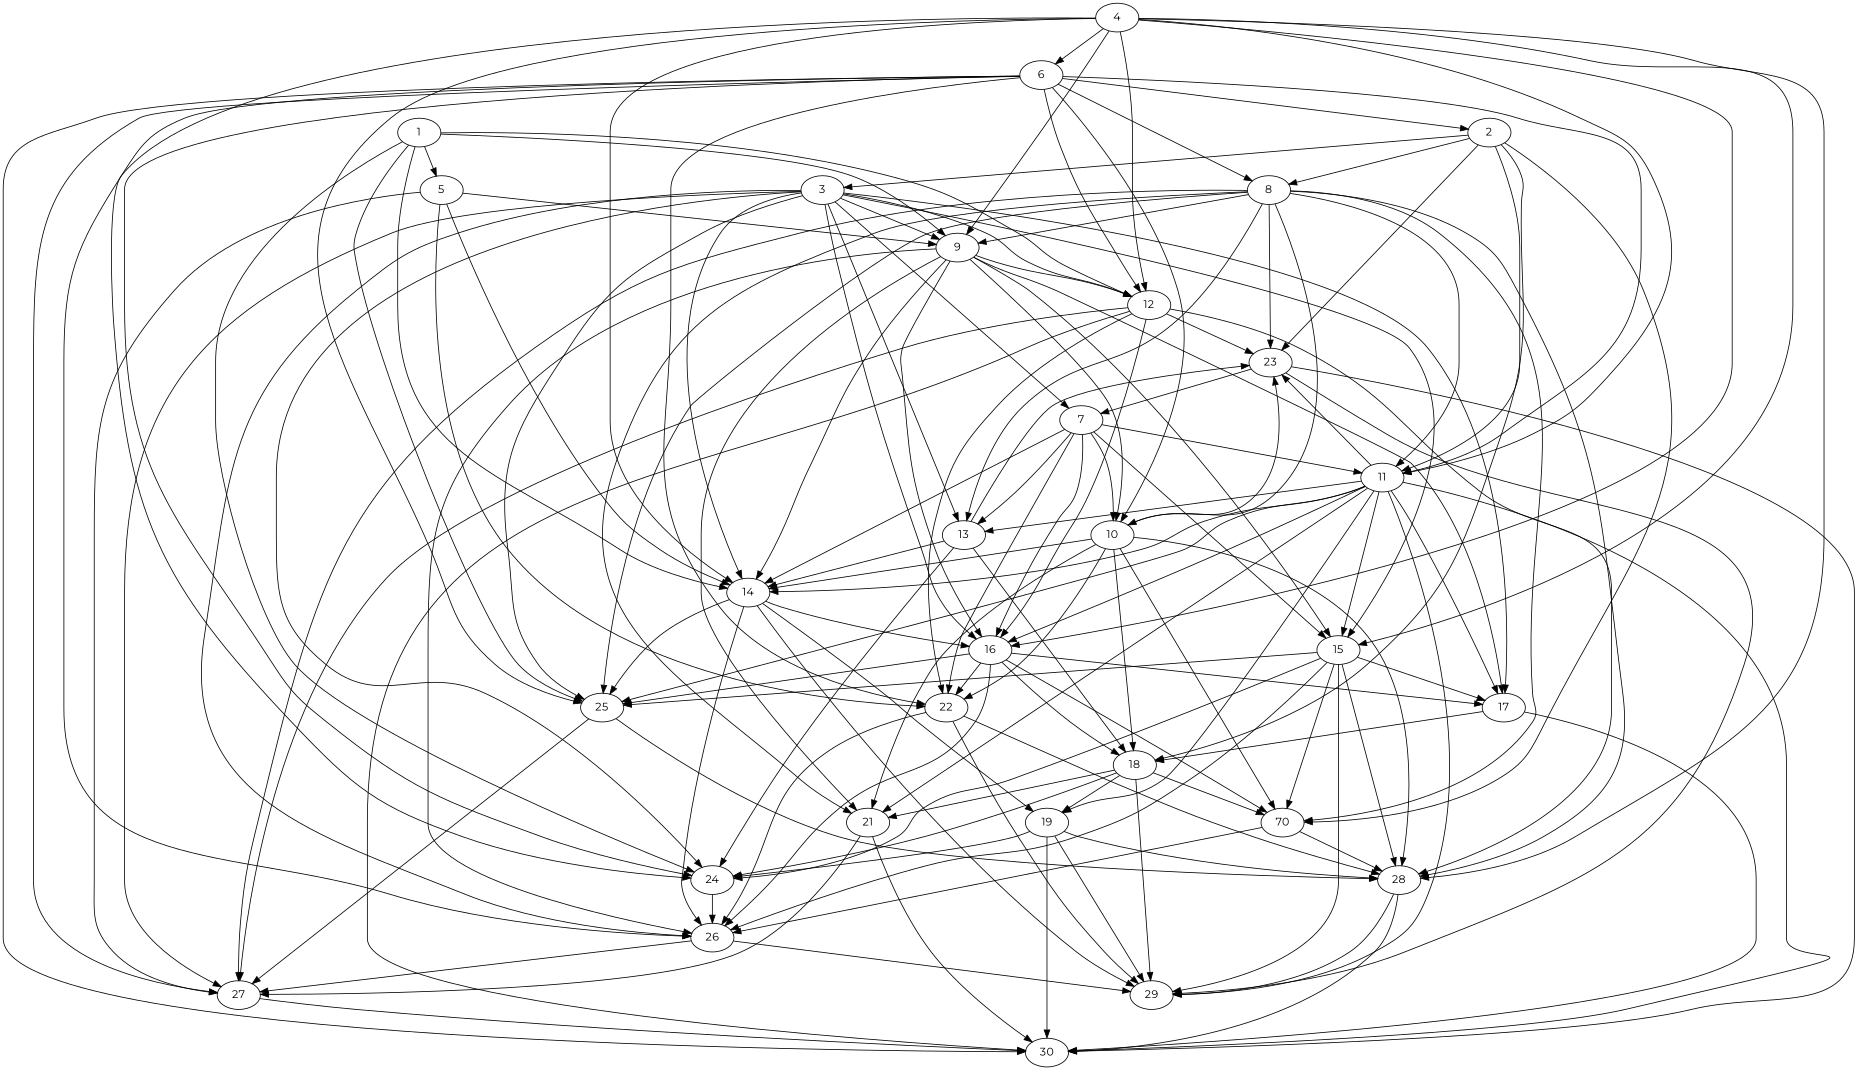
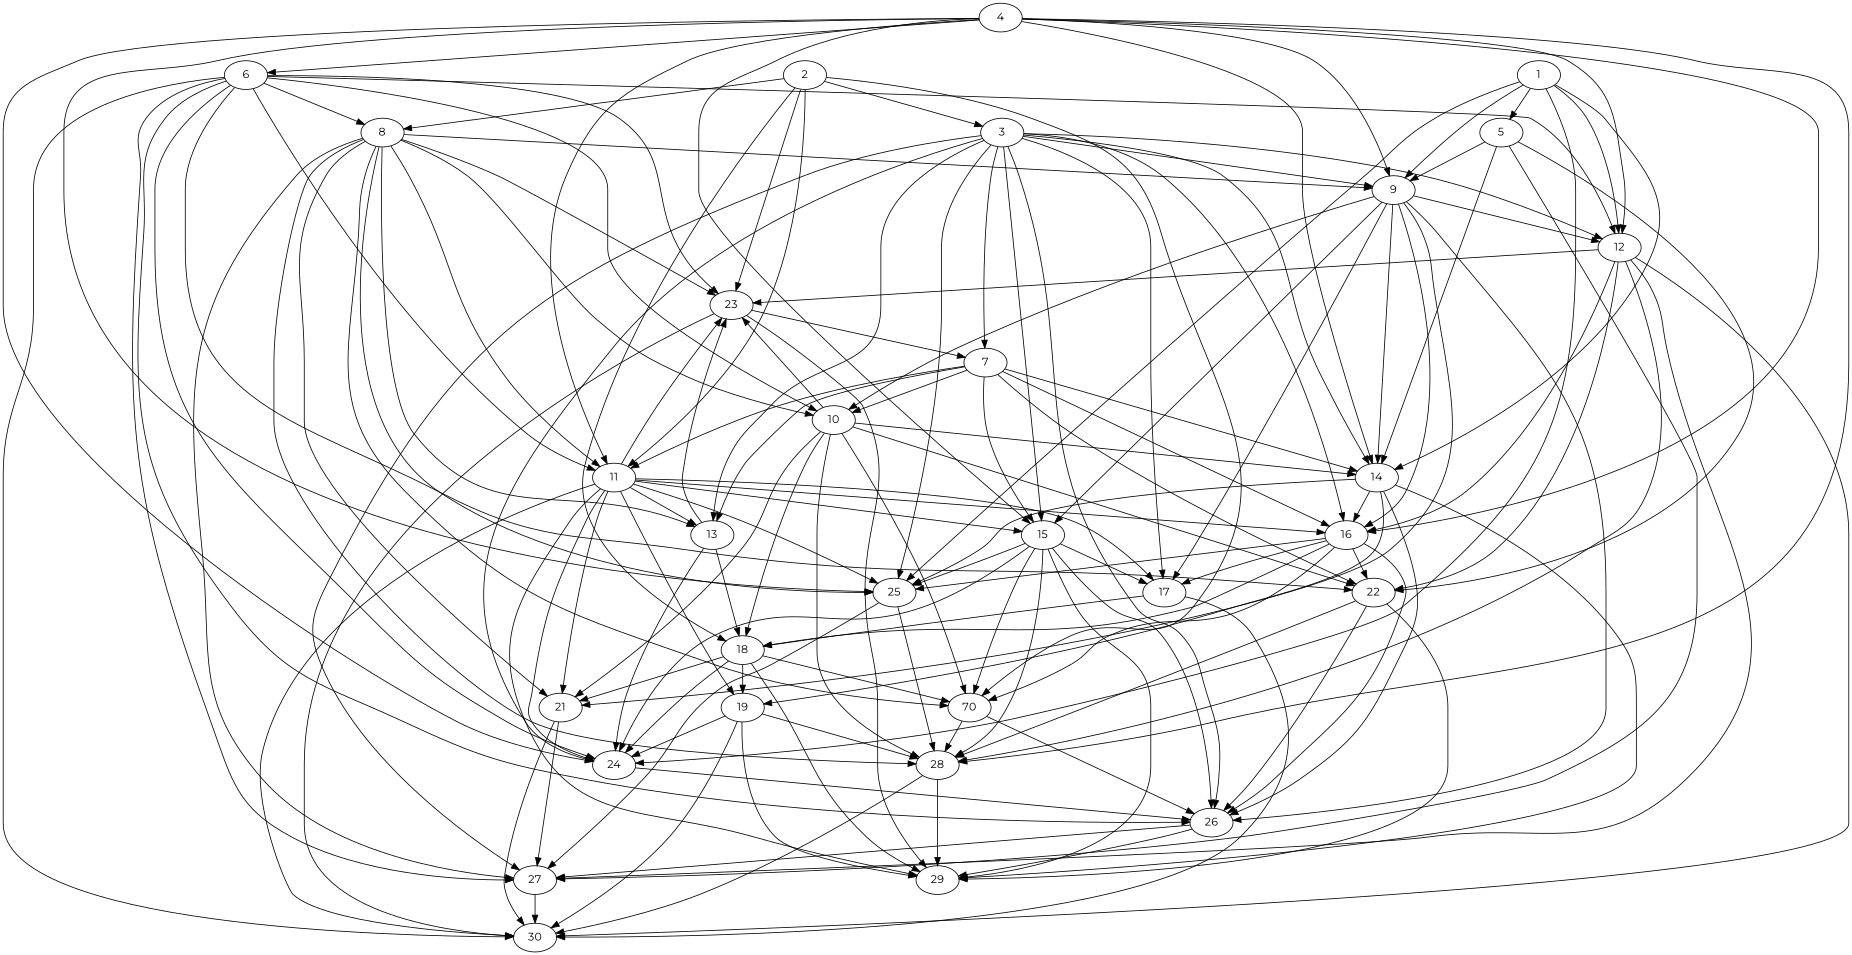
edge "6" -> "2": now "6" -> "23"
edge "13" -> "14": removed
edge "11" -> "14": now "11" -> "24"
